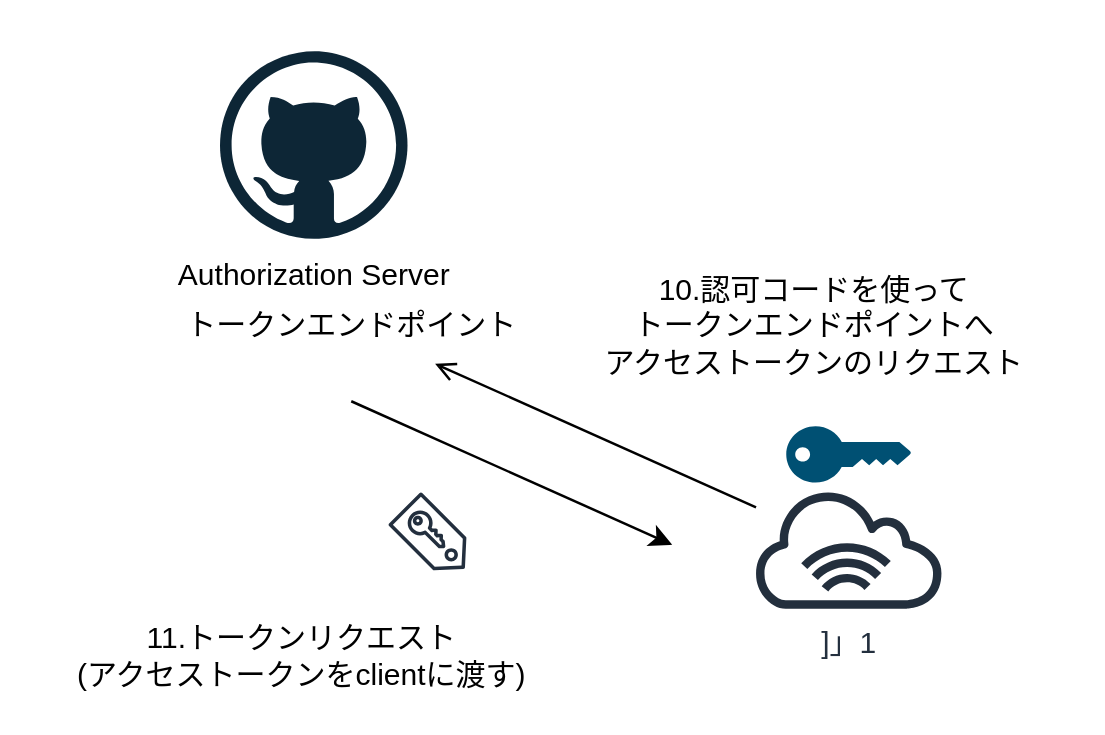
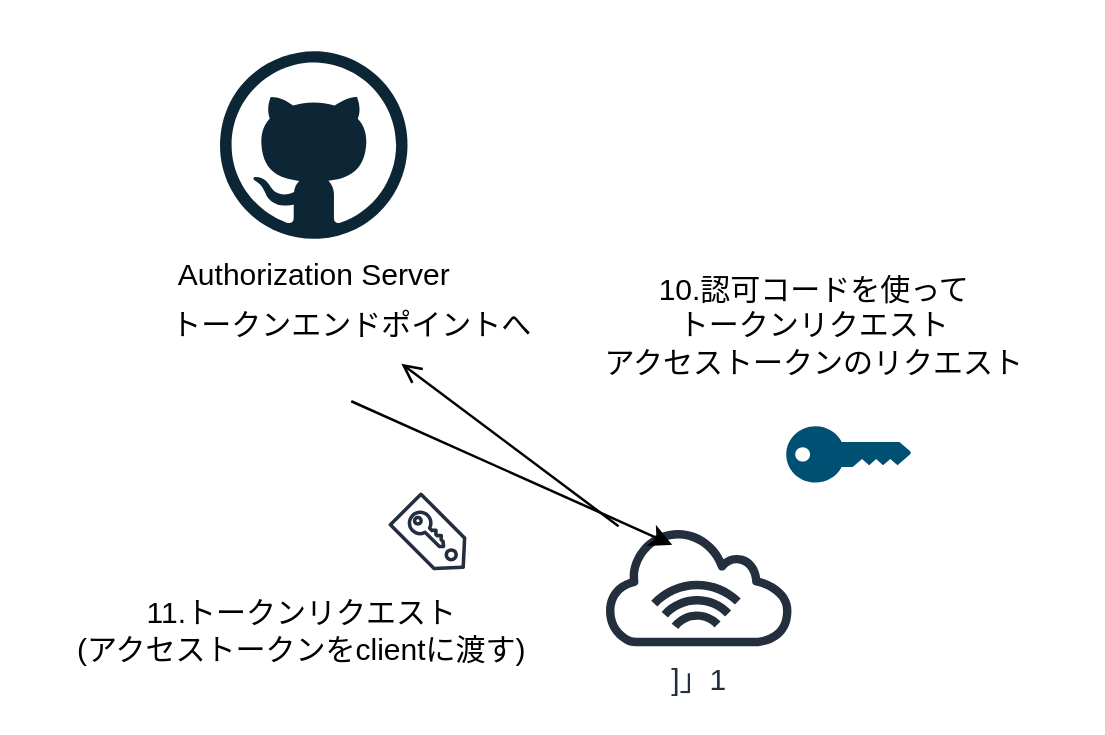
node "トークンエンドポイント": label "トークンエンドポイント" -> "トークンエンドポイントへ"
node "10.認可コードを使って トークンエンドポイントへ アクセストークンのリクエスト": label "10.認可コードを使って トークンエンドポイントへ アクセストークンのリクエスト" -> "10.認可コードを使って トークンリクエスト アクセストークンのリクエスト"
node "]」1": moved (849, 549) -> (699, 586)
node "11.トークンリクエスト (アクセストークンをclientに渡す)": moved (301, 655) -> (301, 630)
